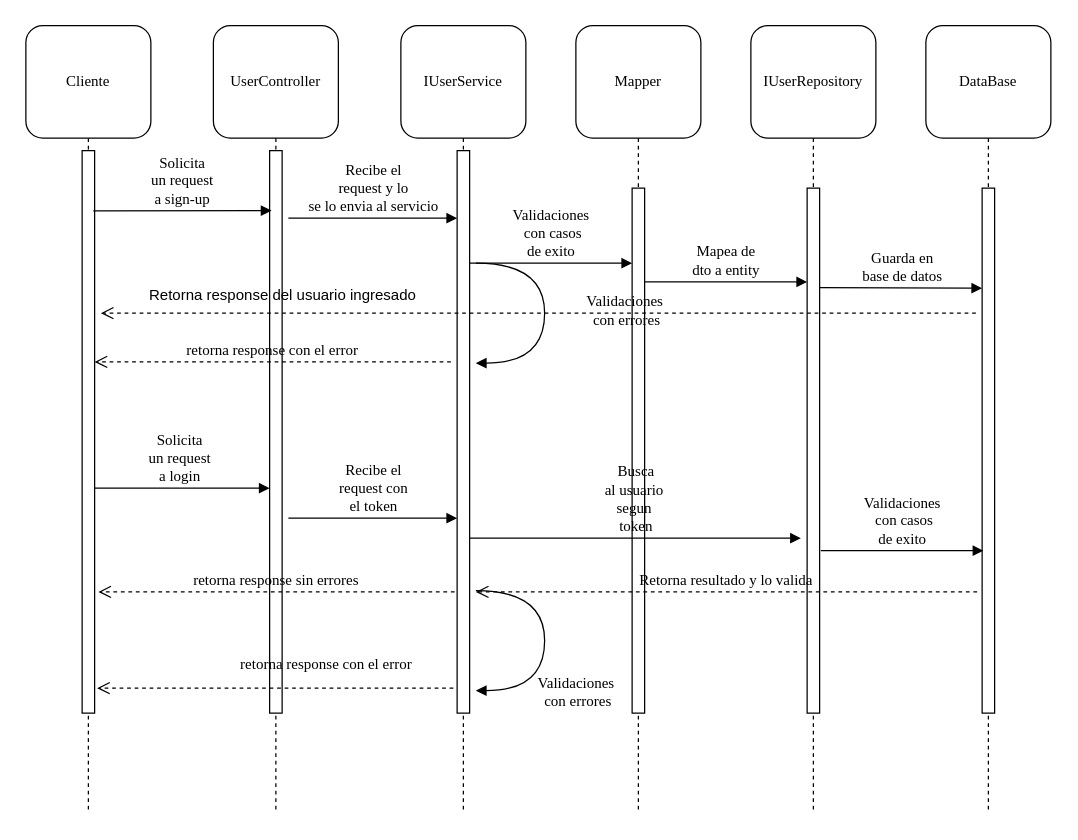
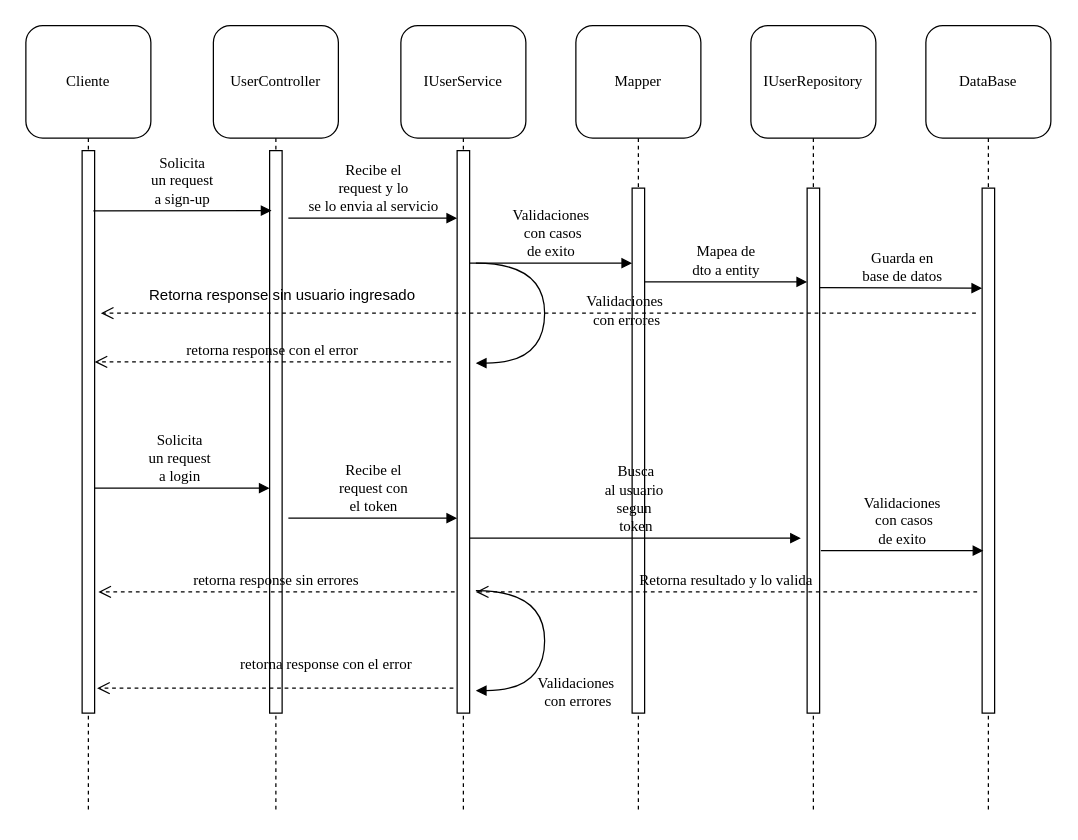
node "Retorna response del usuario ingresado": label "Retorna response del usuario ingresado" -> "Retorna response sin usuario ingresado"
